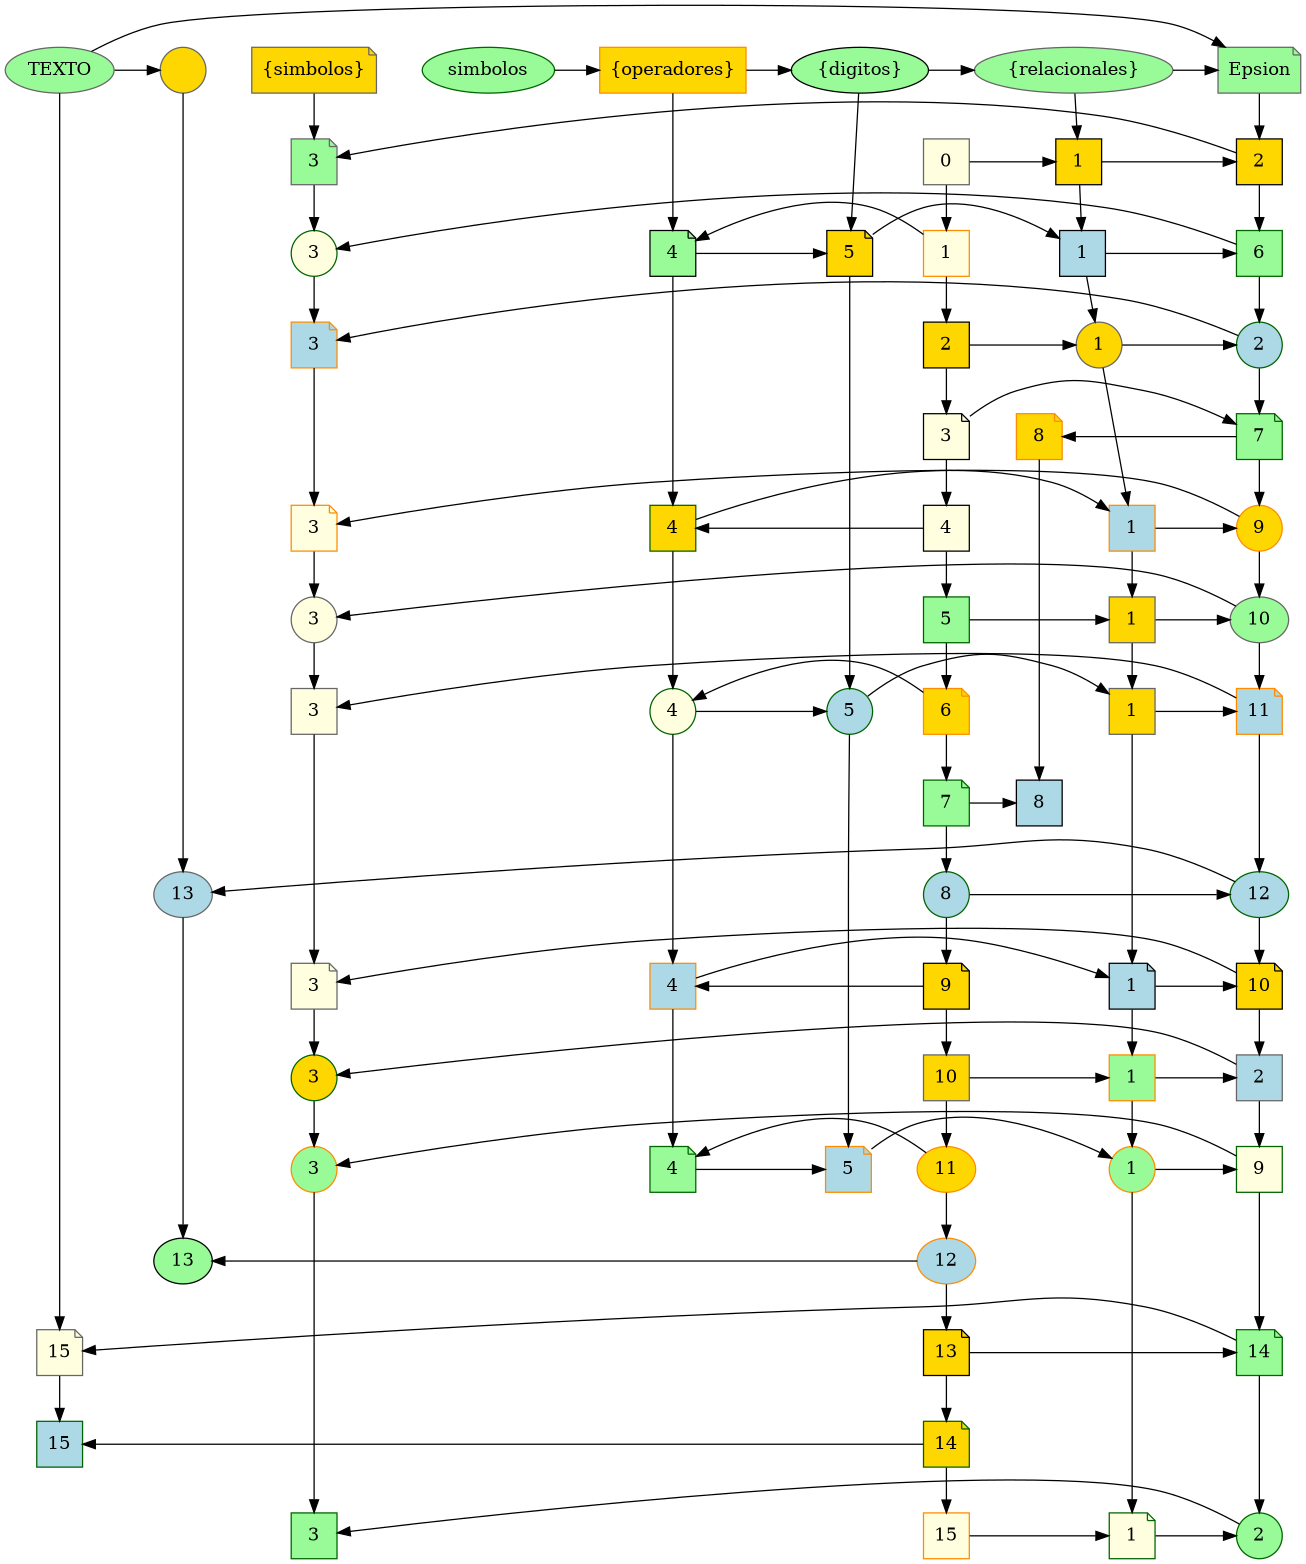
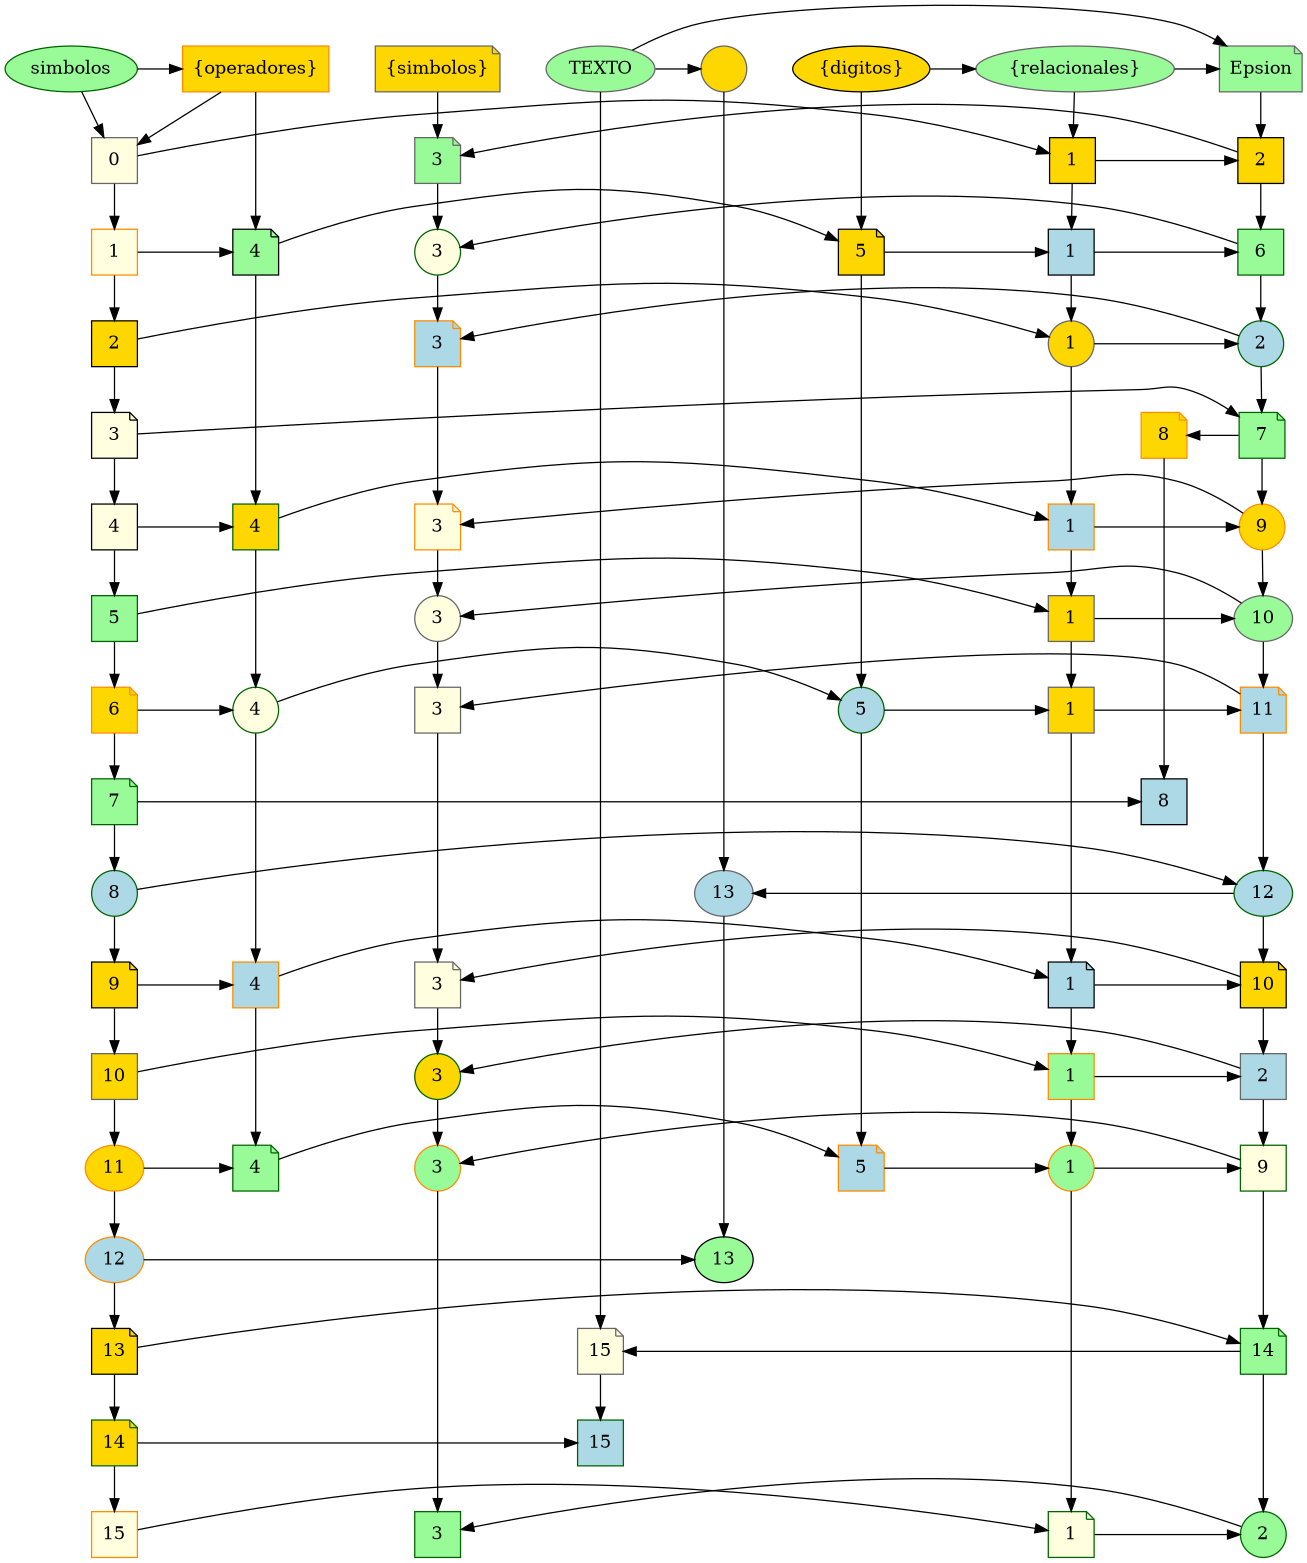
edge "{operadores}" -> "{digitos}": now "{operadores}" -> "0"
node "{digitos}": fillcolor palegreen -> gold
edge "simbolos" -> "0": added
